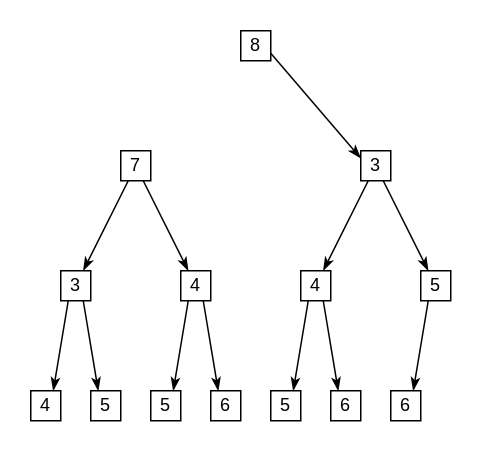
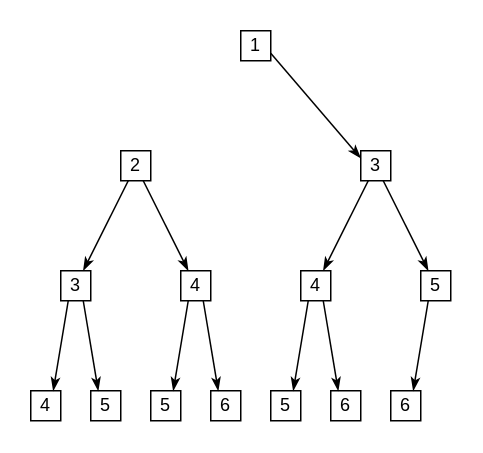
node "8": label "8" -> "1"
node "7": label "7" -> "2"
